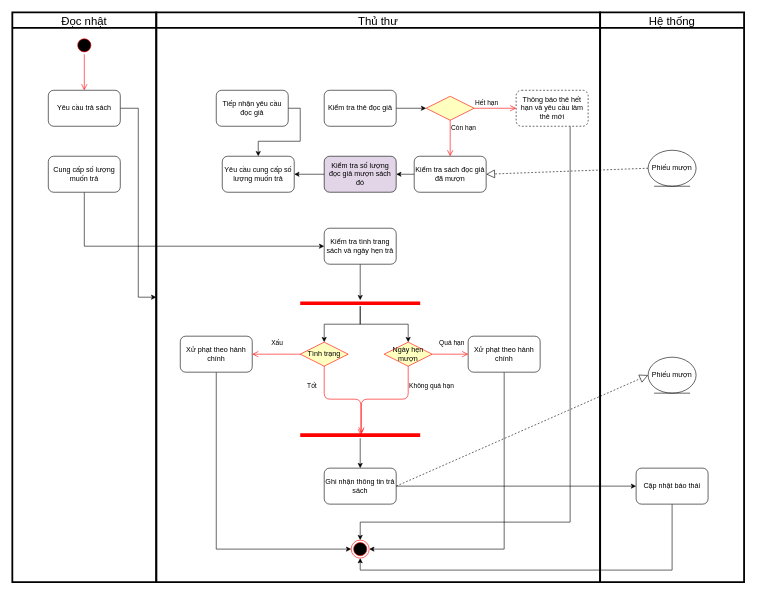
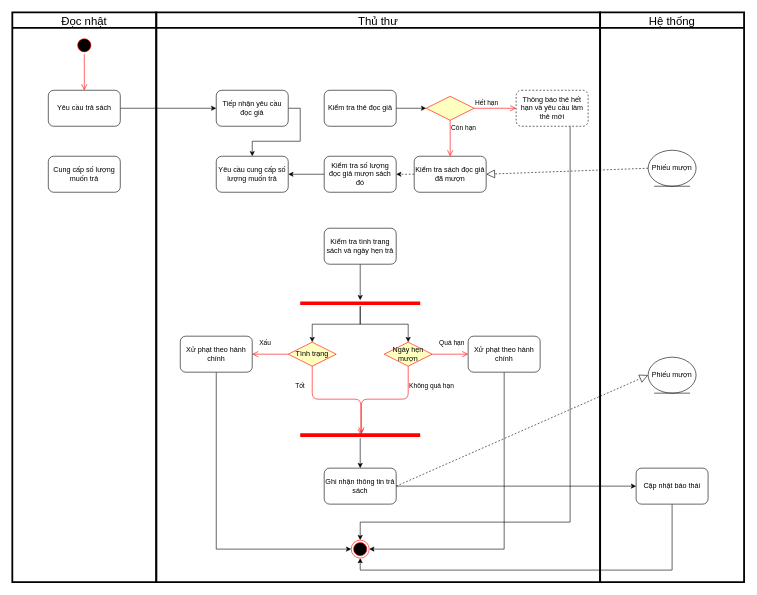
node "Yêu cầu cung cấp số lượng muốn trả": moved (258, 174) -> (252, 174)
node "Kiểm tra số lượng đọc giả mượn sách đó": fillcolor #e1d5e7 -> #ffffff
edge "Kiểm tra sách đọc giả đã mượn" -> "Kiểm tra số lượng đọc giả mượn sách đó": style solid -> dashed
edge "Yêu cầu trả sách" -> "Thủ thư": now "Yêu cầu trả sách" -> "Tiếp nhận yêu cầu đọc giả"
edge "Cung cấp số lượng muốn trả" -> "Kiểm tra tình trang sách và ngày hẹn trả": removed
node "Tình trạng": moved (324, 354) -> (312, 354)
